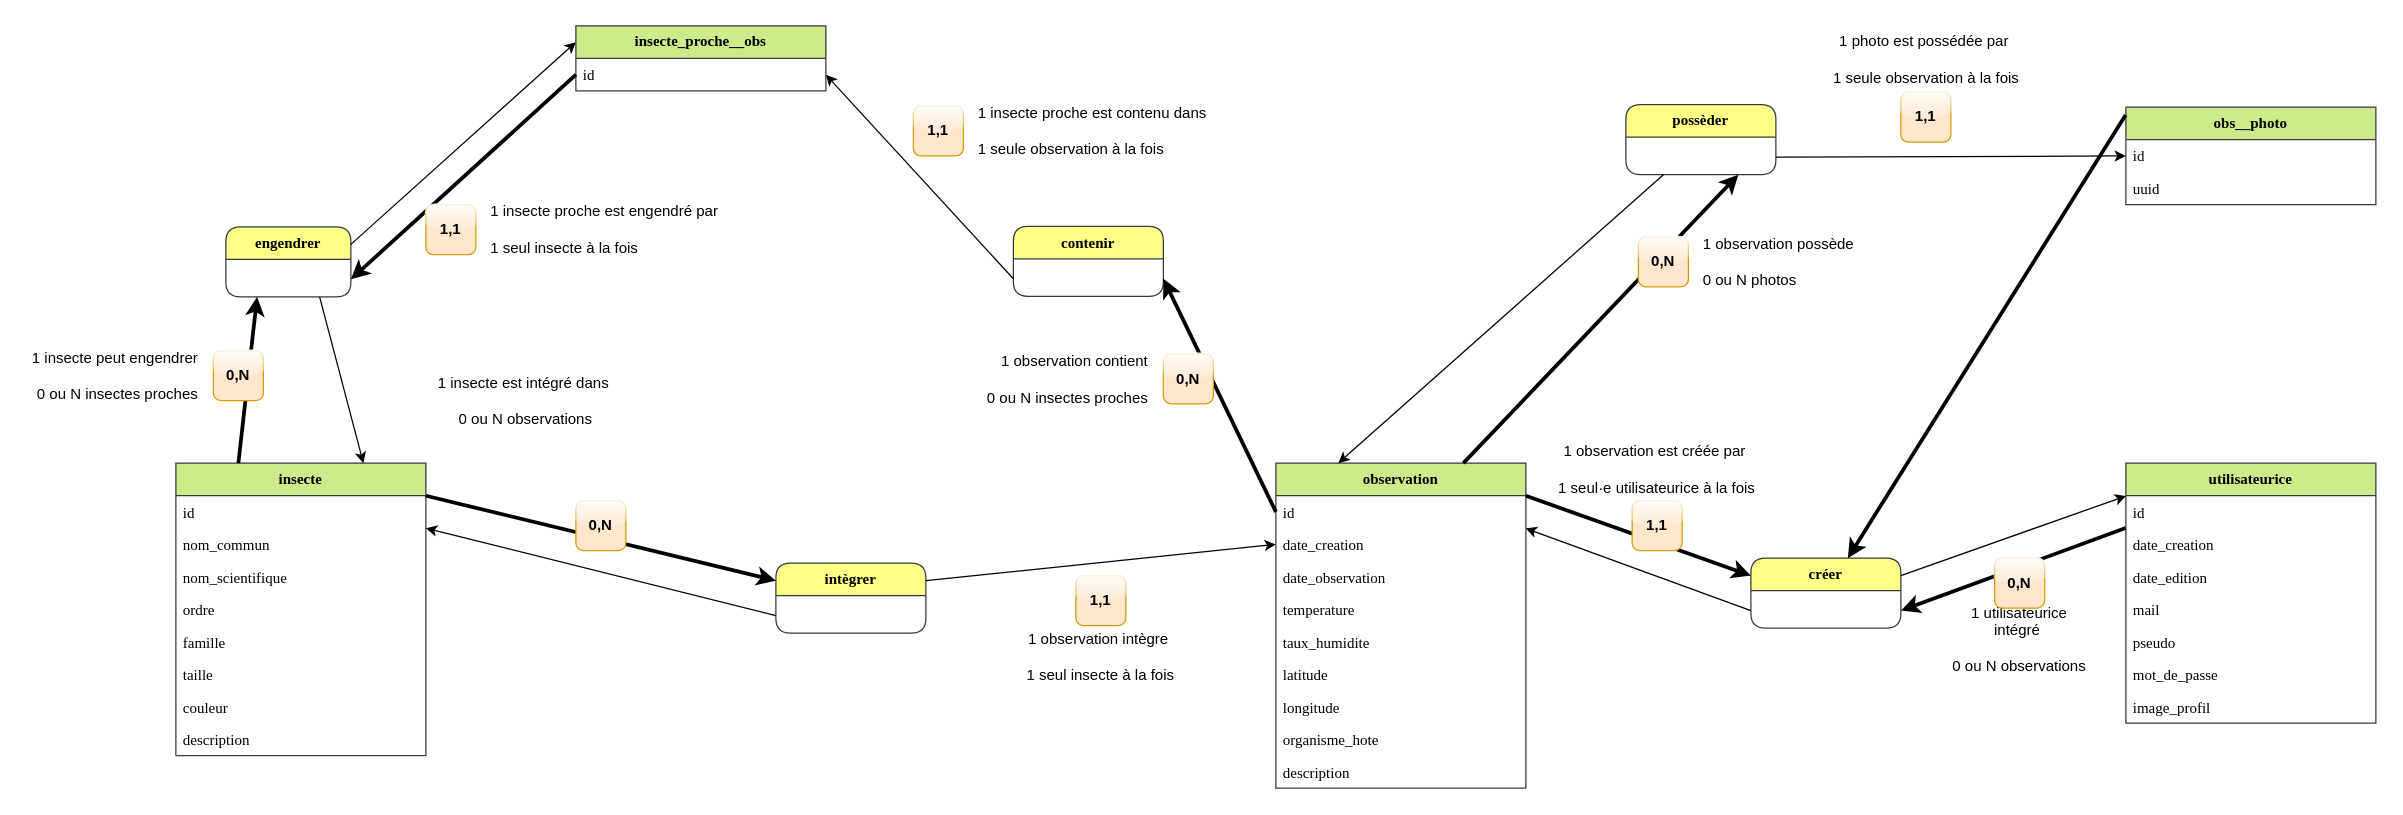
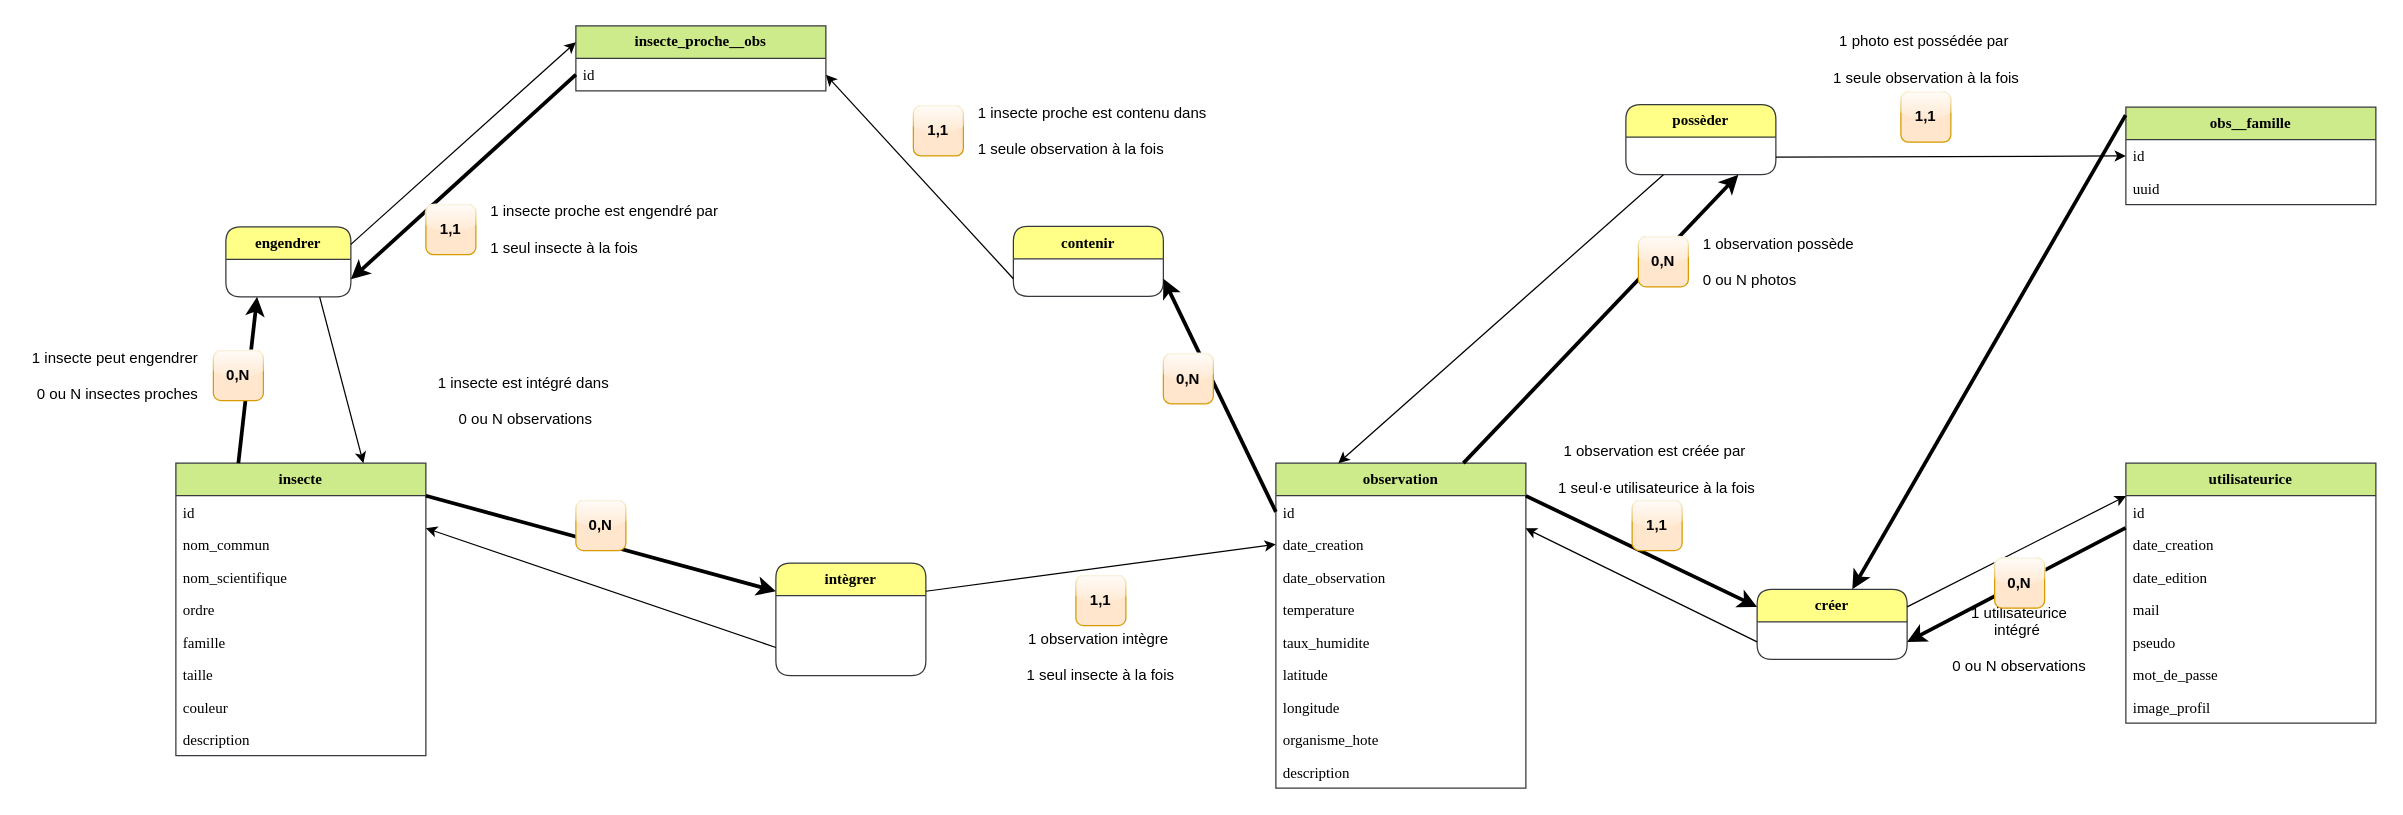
node "obs__photo": label "obs__photo" -> "obs__famille"
node "1 observation contient 0 ou N insectes proches": removed
node "créer": moved (1826, 593) -> (1832, 624)
node "intègrer": size 150x70 -> 150x113
